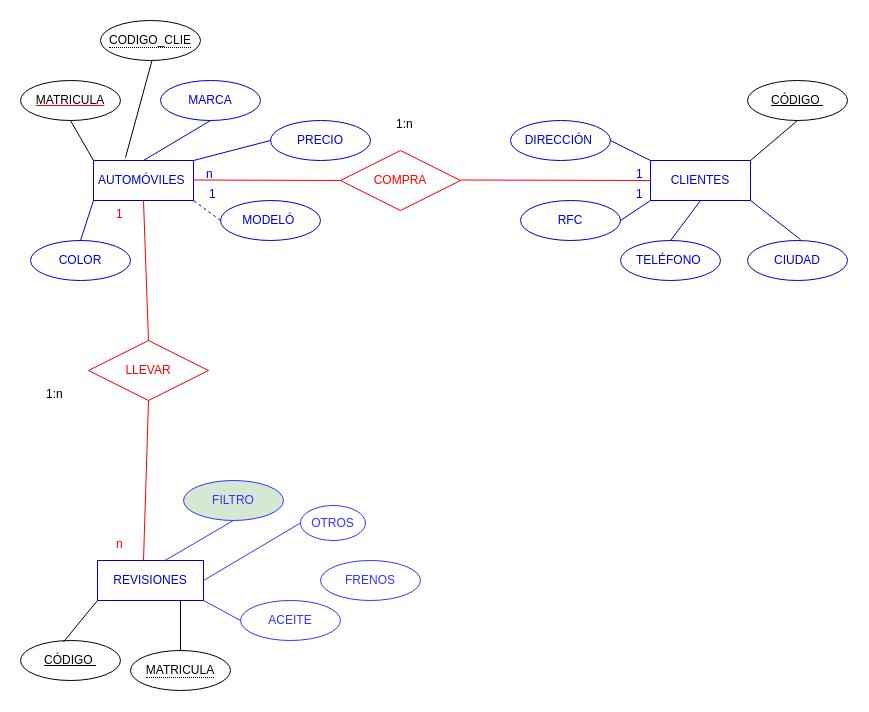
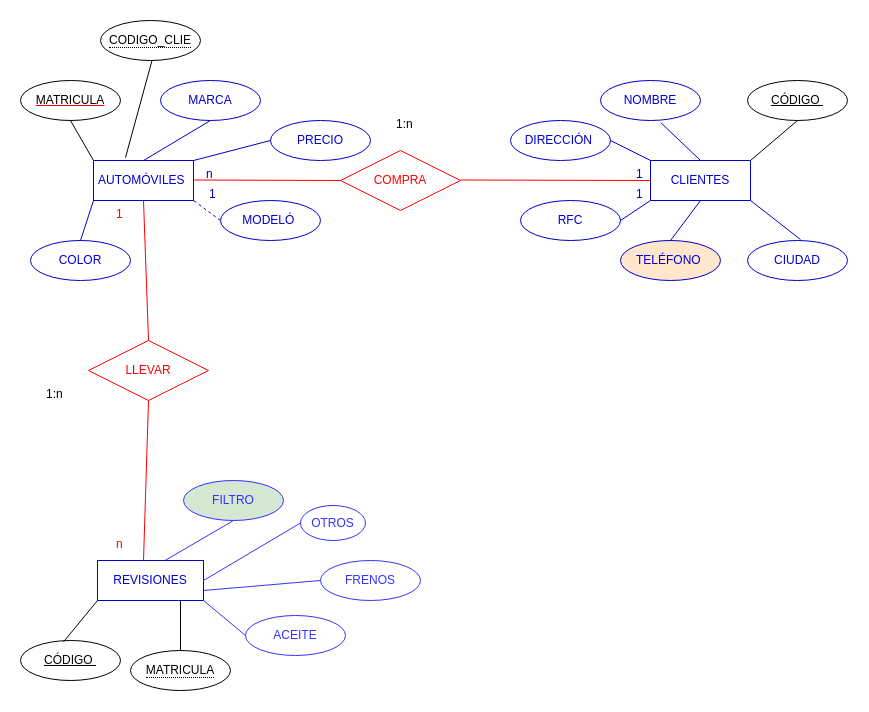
node "NOMBRE": added
edge "NOMBRE" -- "CLIENTES": added
node "TELÉFONO": fillcolor #ffffff -> #ffe6cc
edge "REVISIONES" -- "FRENOS": added
node "ACEITE": moved (291, 621) -> (296, 636)
